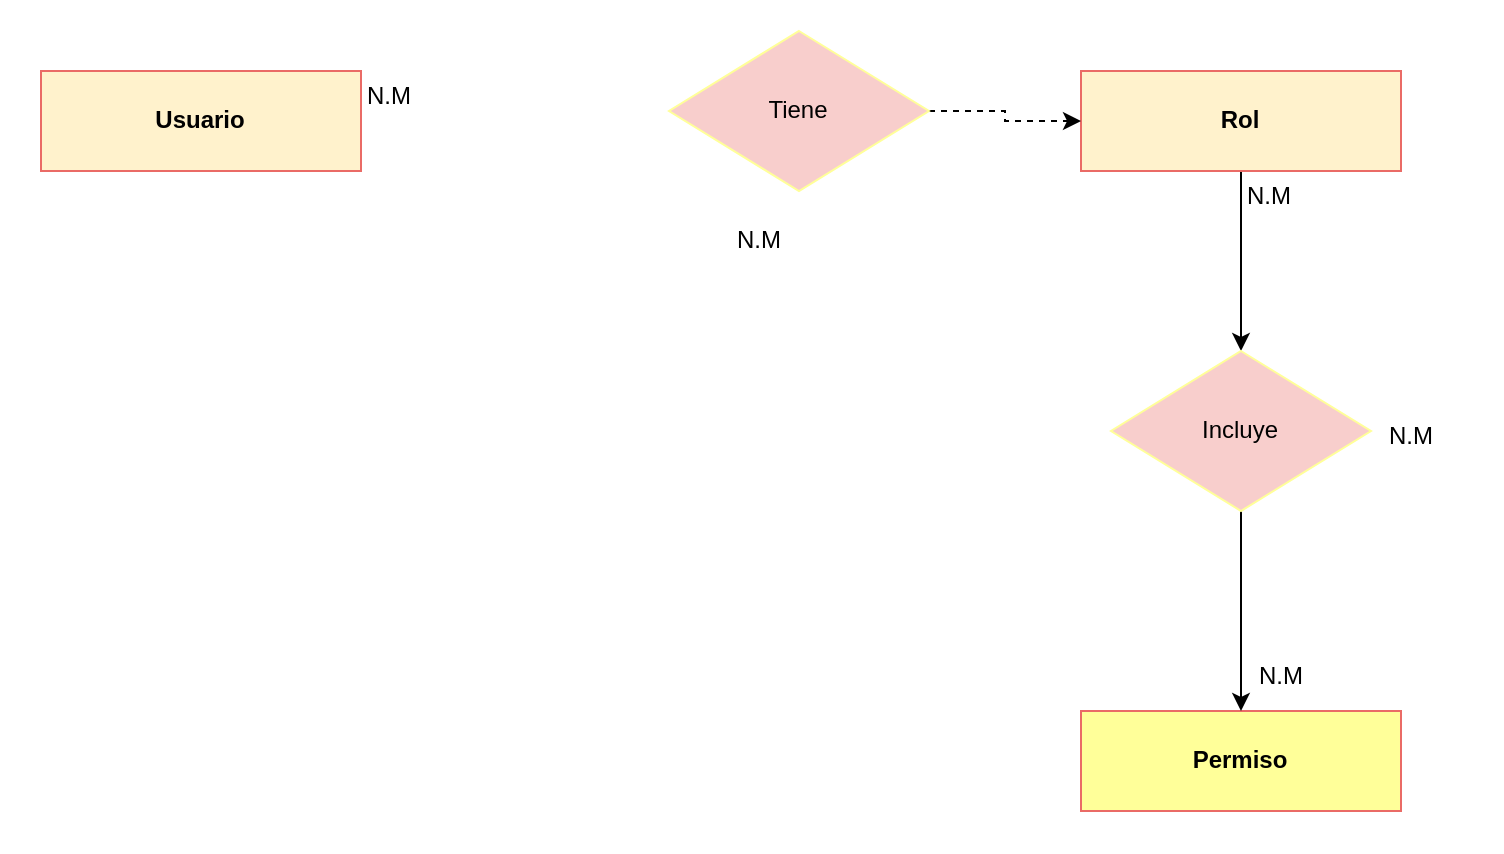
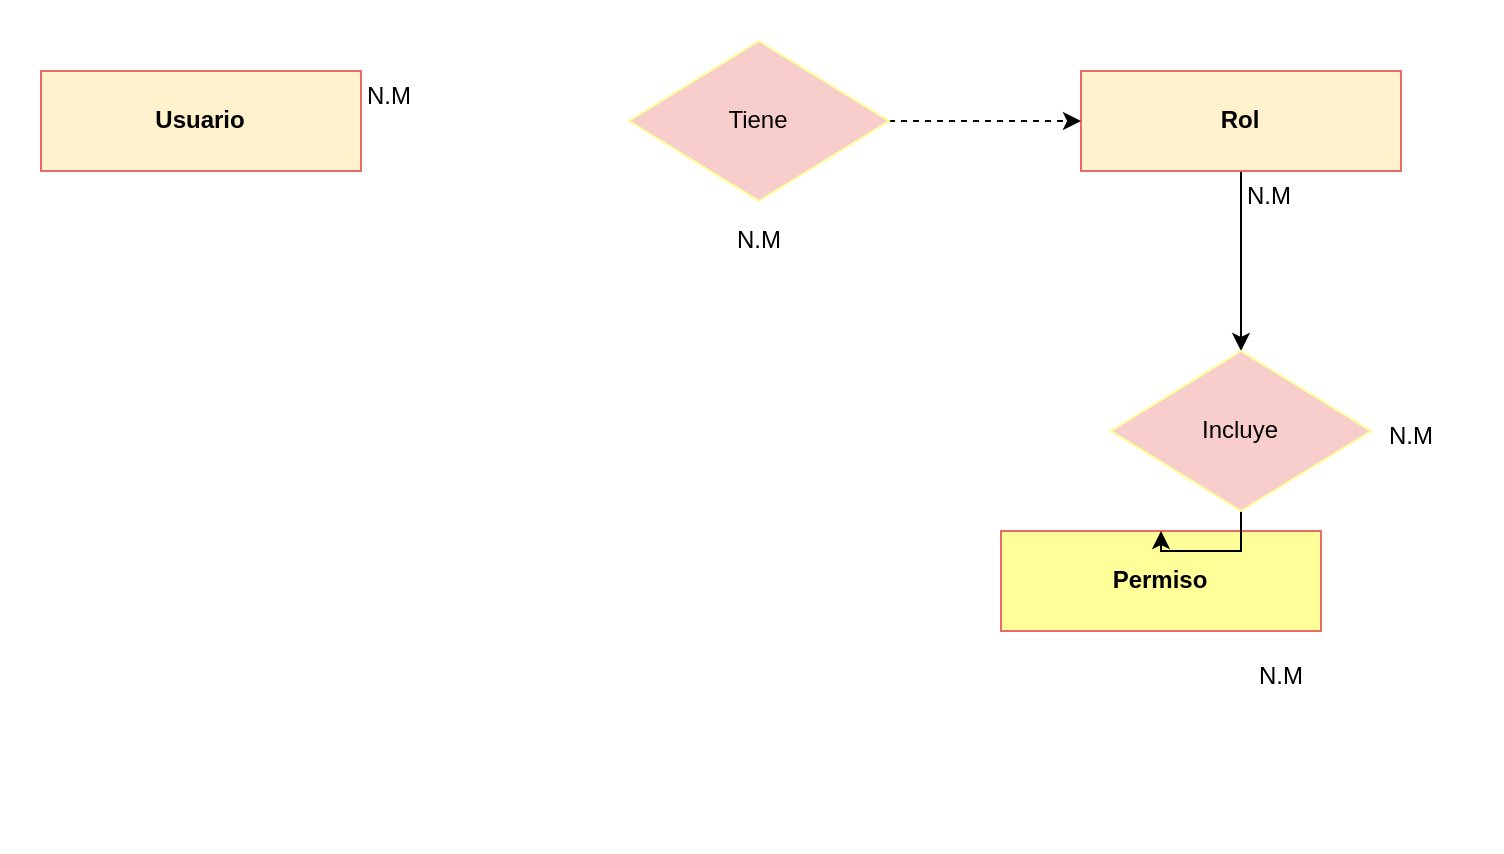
node "Tiene": moved (799, 111) -> (759, 121)
node "Permiso": moved (1241, 761) -> (1161, 581)
